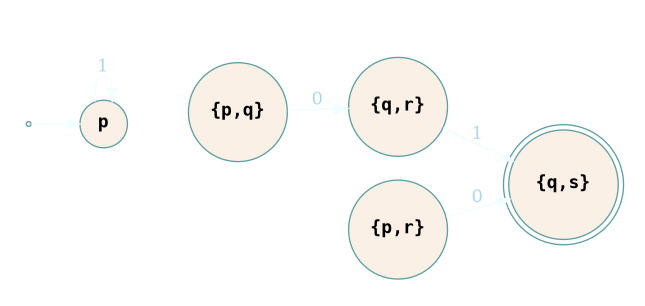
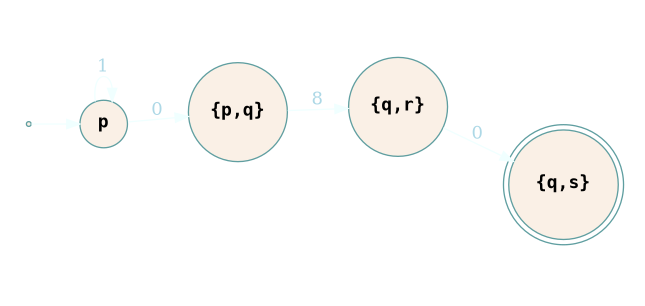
edge "{p,q}" -> "{q,r}": label "0" -> "8"
edge "p" -> "{p,q}": added, label "0"
edge "{q,r}" -> "{q,s}": label "1" -> "0"
node "{p,r}": removed
